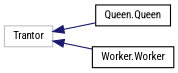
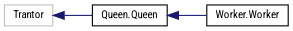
edge "Worker.Worker" -> "Trantor": now "Worker.Worker" -> "Queen.Queen"
